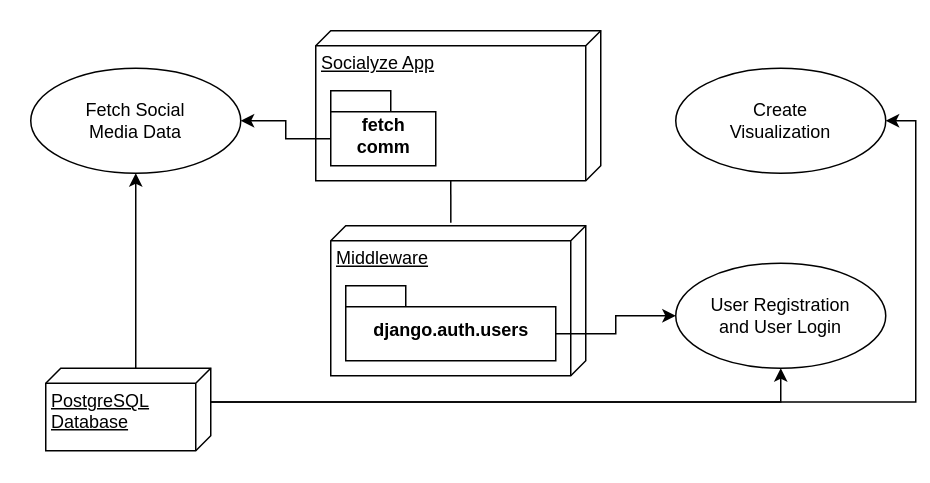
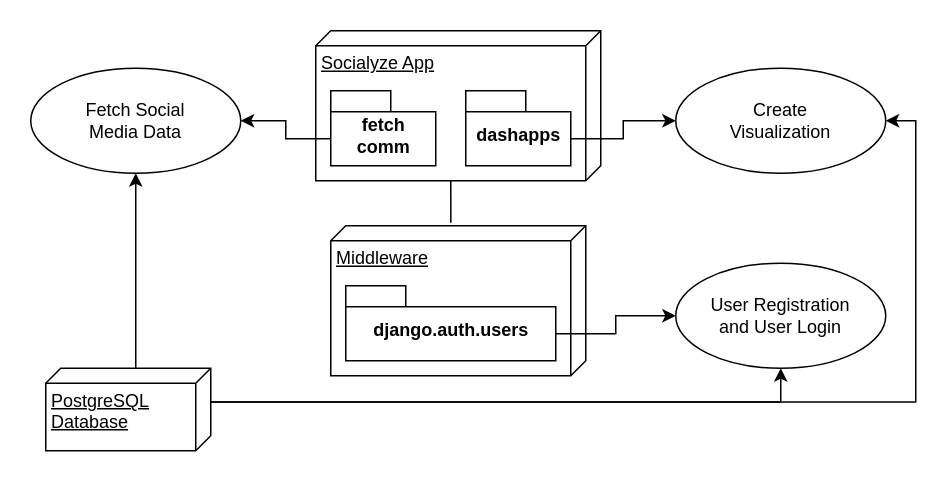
node "dashapps": added
edge "dashapps" -> "Create Visualization": added
